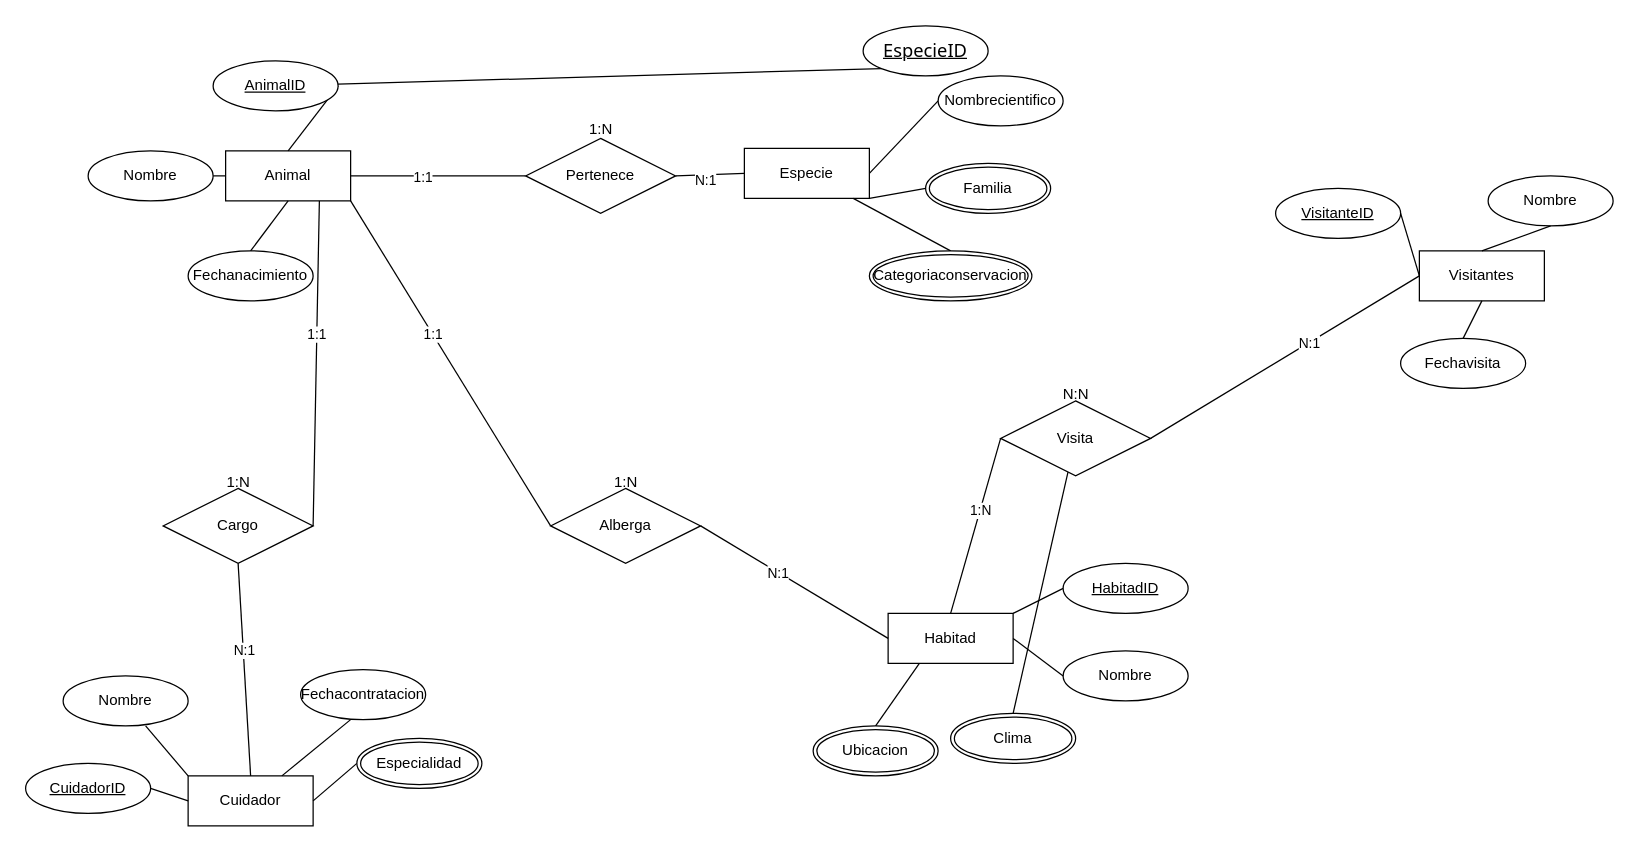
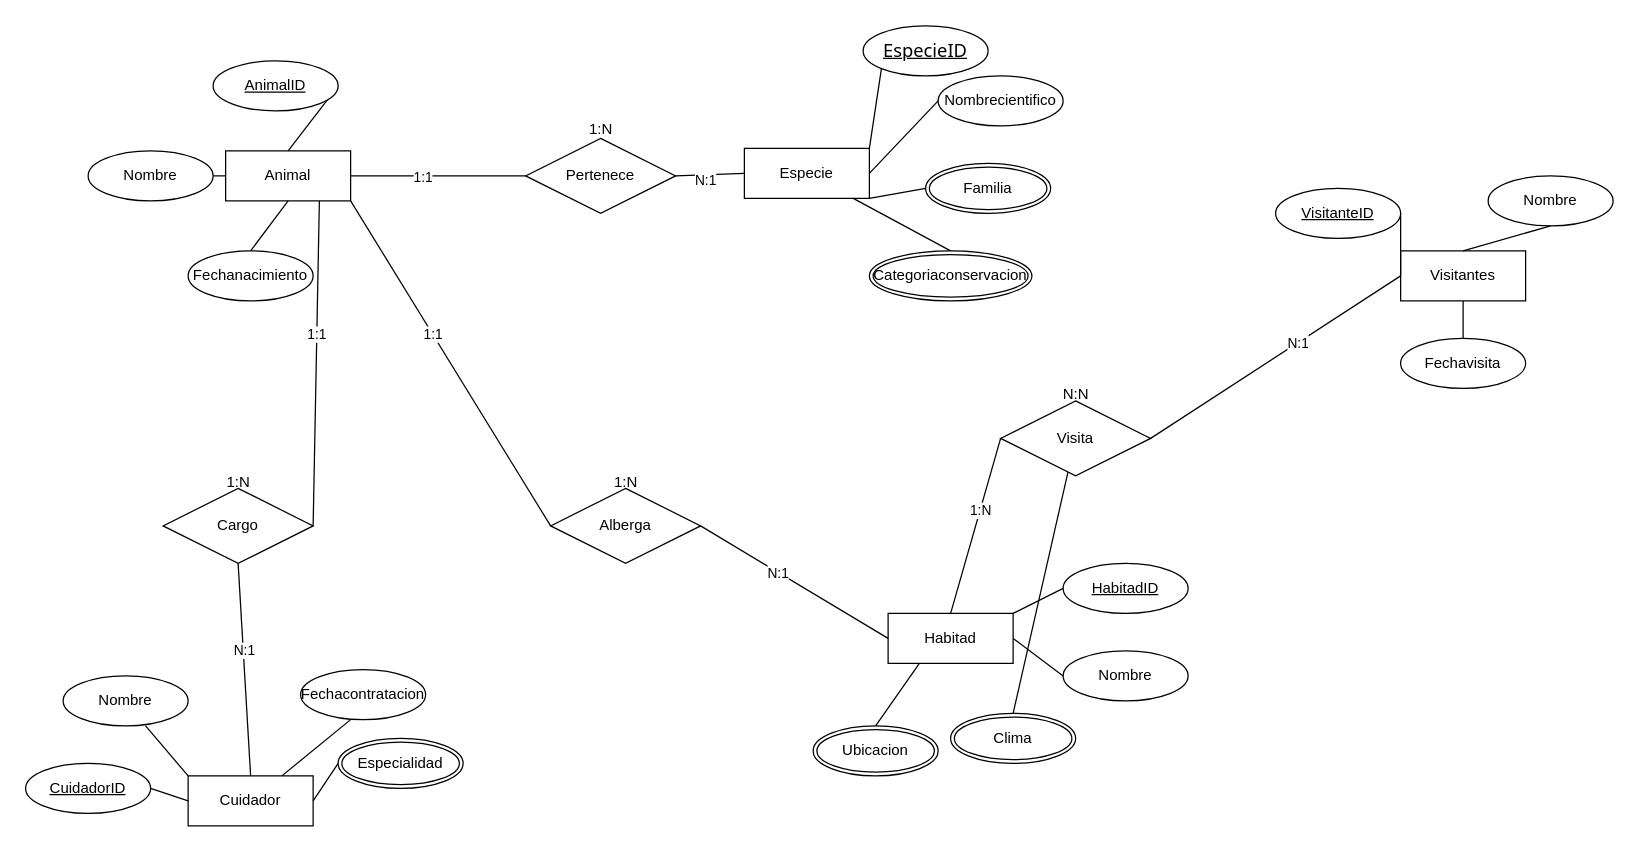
edge "EspecieID" -- "AnimalID": now "EspecieID" -- "Especie"
node "Visitantes": moved (1482, 276) -> (1463, 276)
node "Especialidad": moved (419, 763) -> (401, 763)
